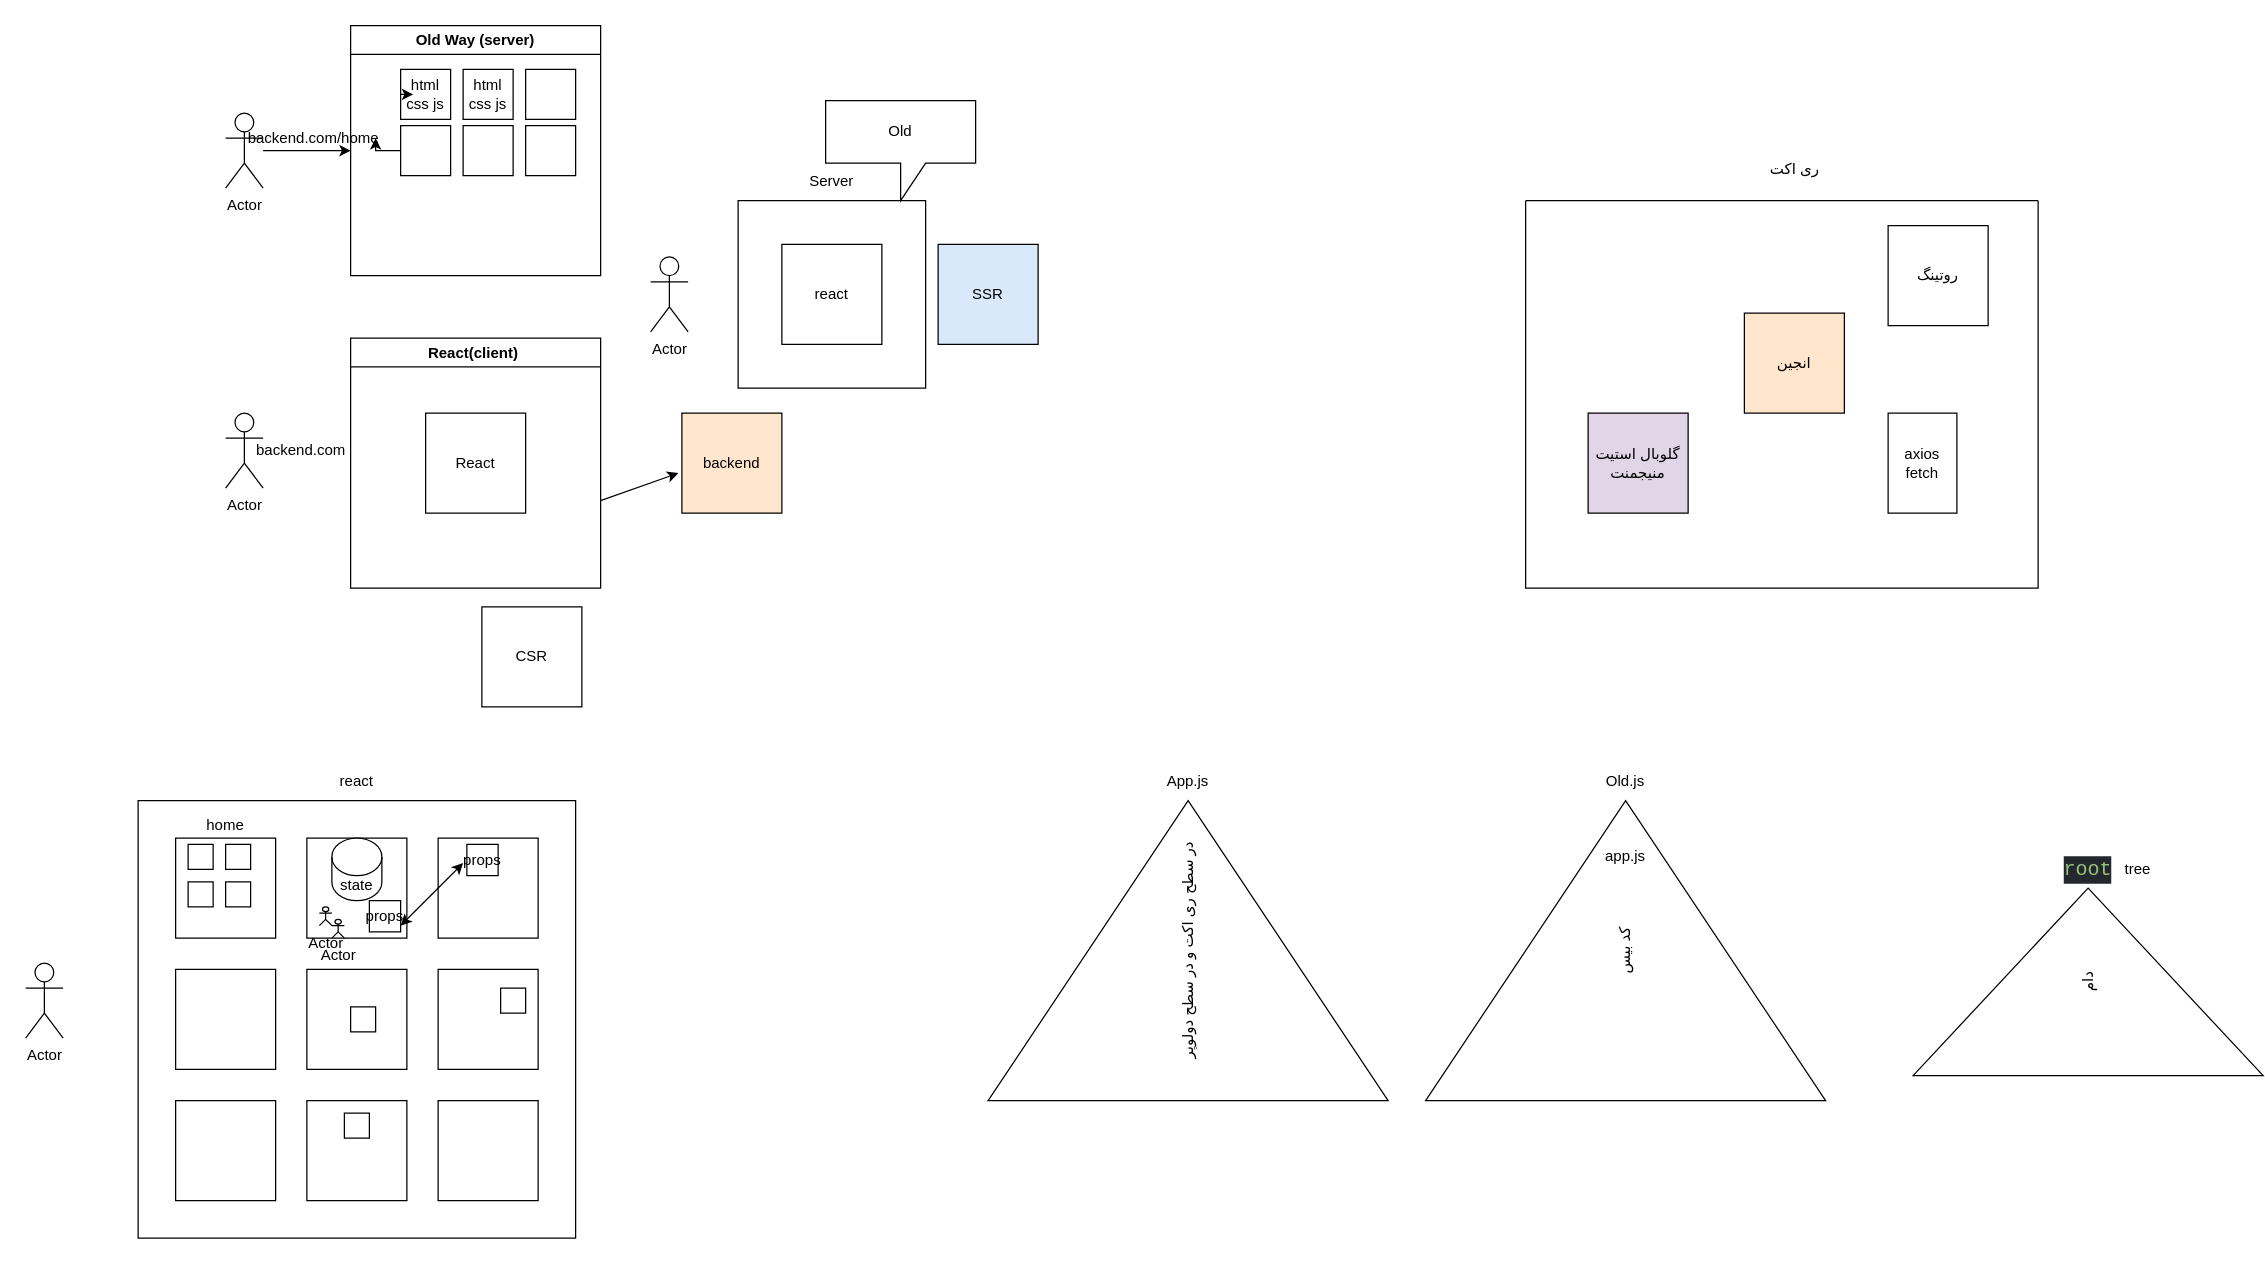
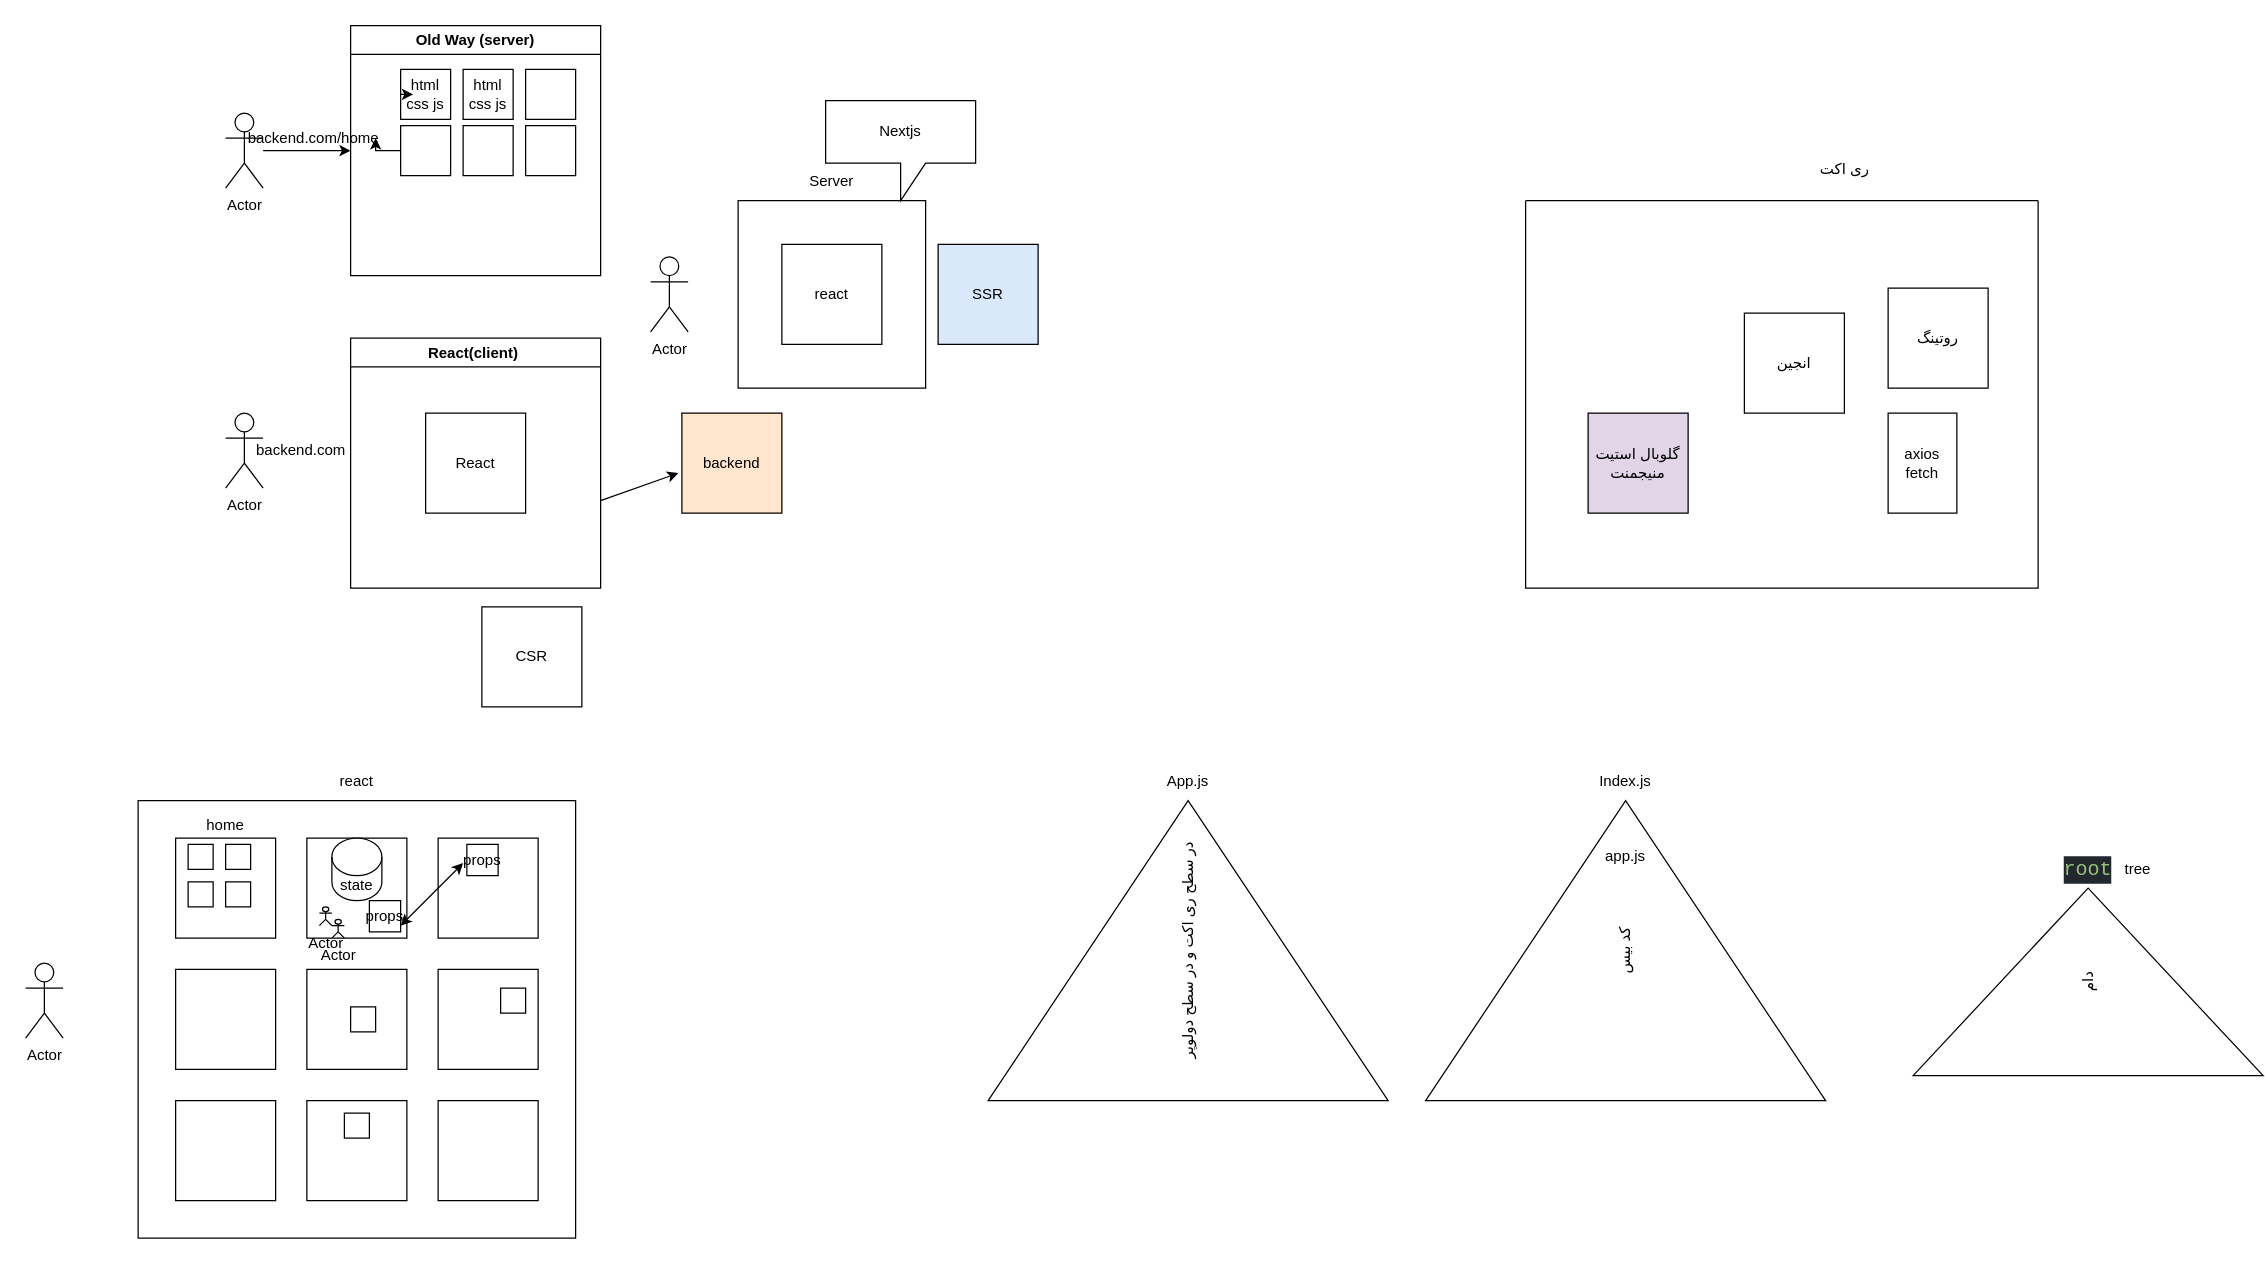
node "Old": label "Old" -> "Nextjs"
node "ری اکت": moved (1794, 169) -> (1844, 169)
node "روتینگ": moved (1938, 276) -> (1938, 338)
node "انجین": fillcolor #ffe6cc -> #ffffff
node "Old.js": label "Old.js" -> "Index.js"
